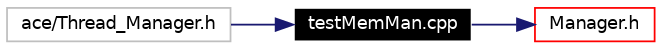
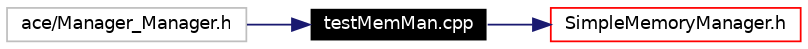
node "ace/Thread_Manager.h": label "ace/Thread_Manager.h" -> "ace/Manager_Manager.h"
node "Manager.h": label "Manager.h" -> "SimpleMemoryManager.h"
